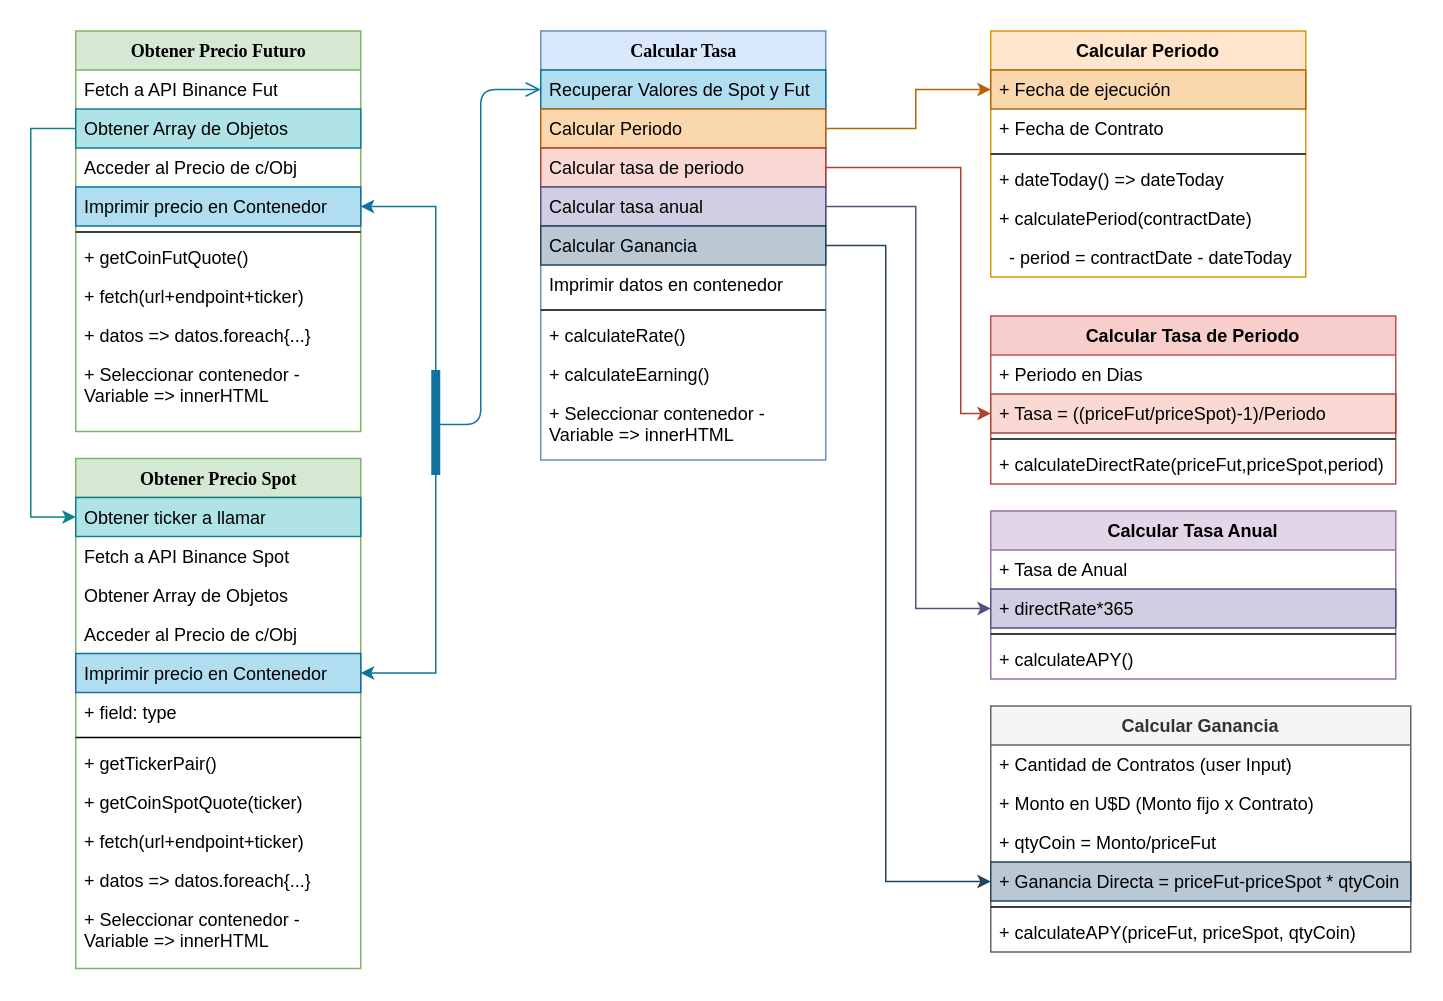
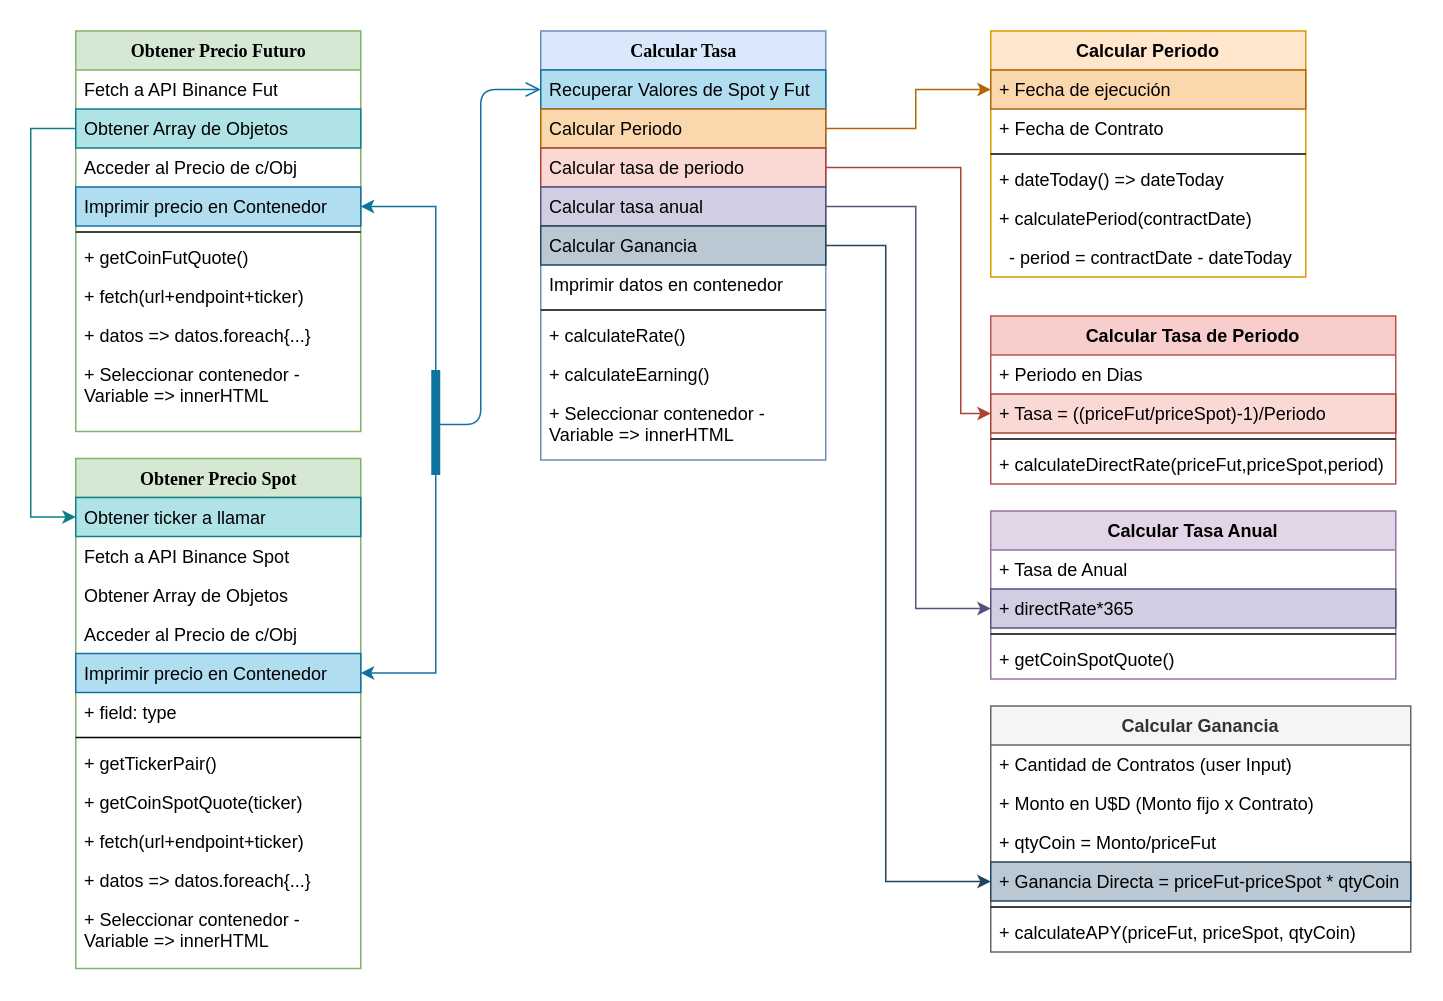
node "+ calculateAPY()": label "+ calculateAPY()" -> "+ getCoinSpotQuote()"
